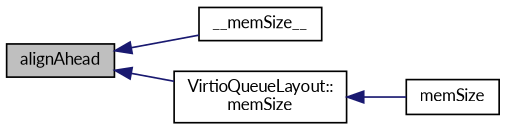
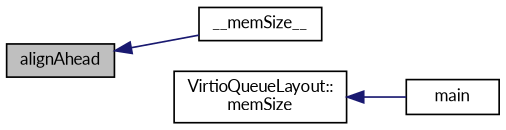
edge "VirtioQueueLayout:: memSize" -> "alignAhead": removed
node "memSize": label "memSize" -> "main"
